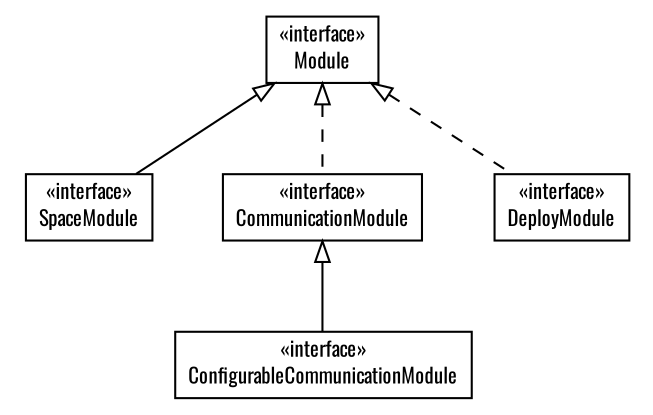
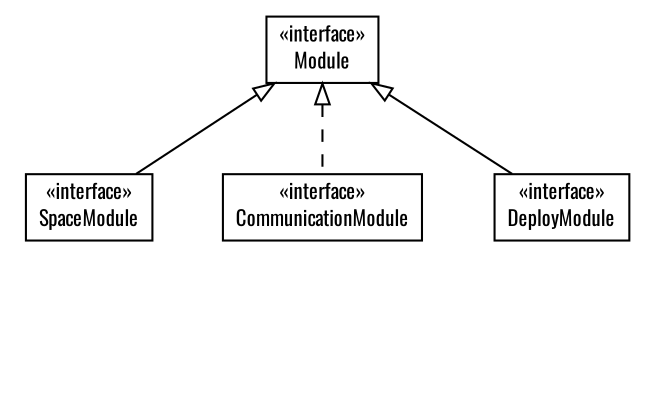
edge "DeployModule" -> "Module": style dashed -> solid
node "ConfigurableCommunicationModule": removed
